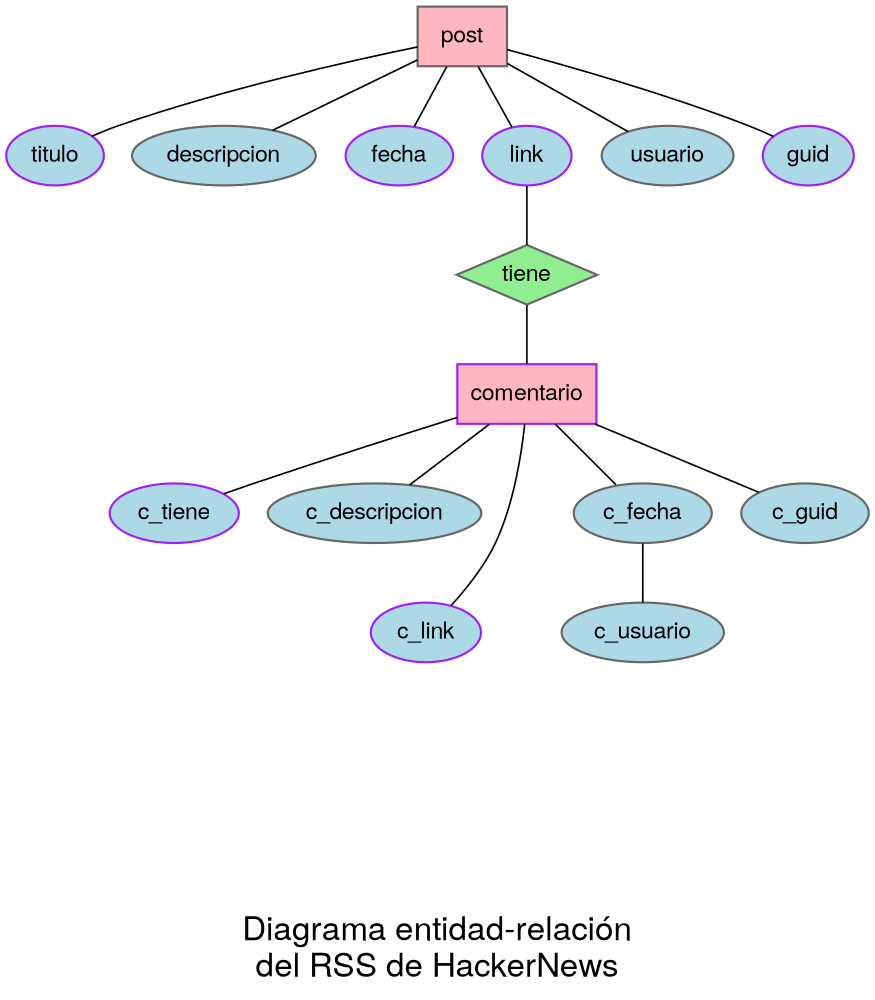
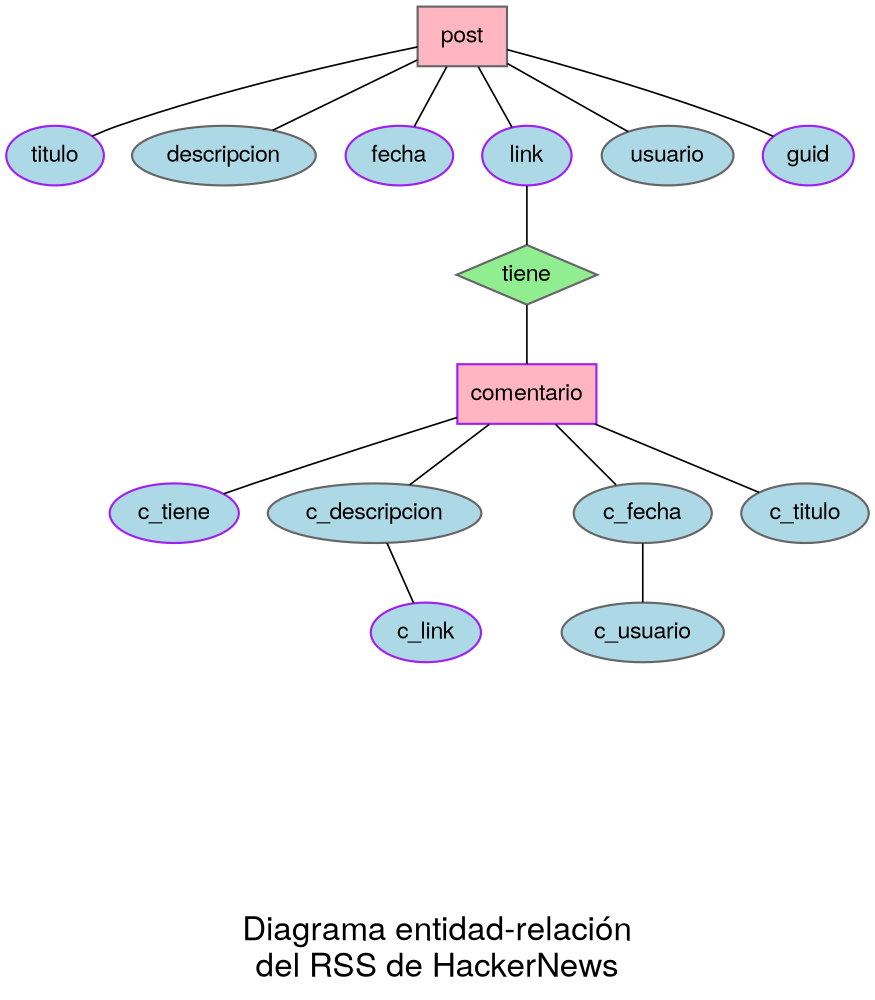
node "c_guid": label "c_guid" -> "c_titulo"
edge "comentario" -- "c_link": now "c_descripcion" -- "c_link"
